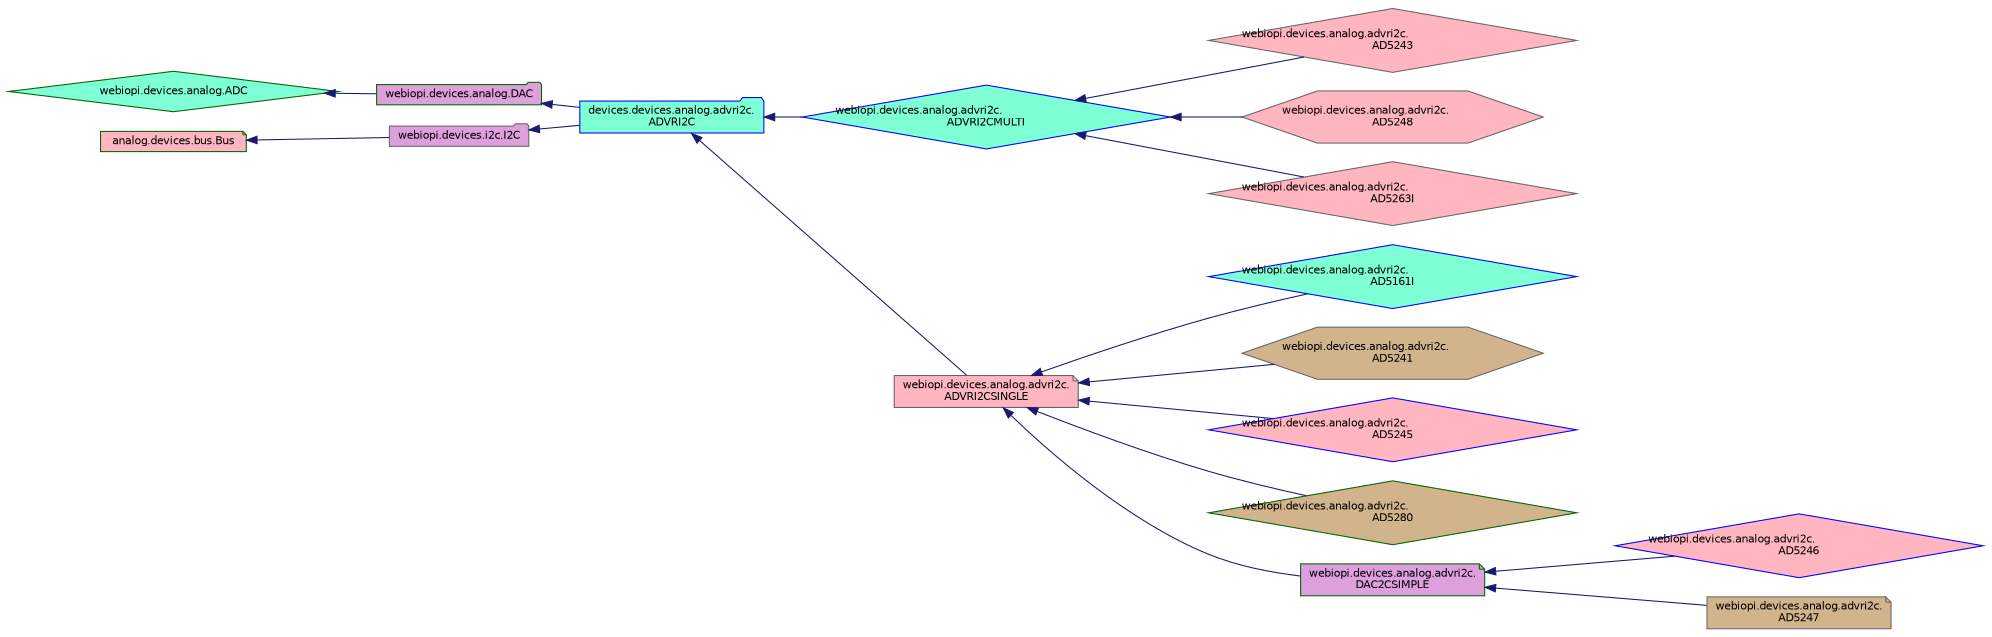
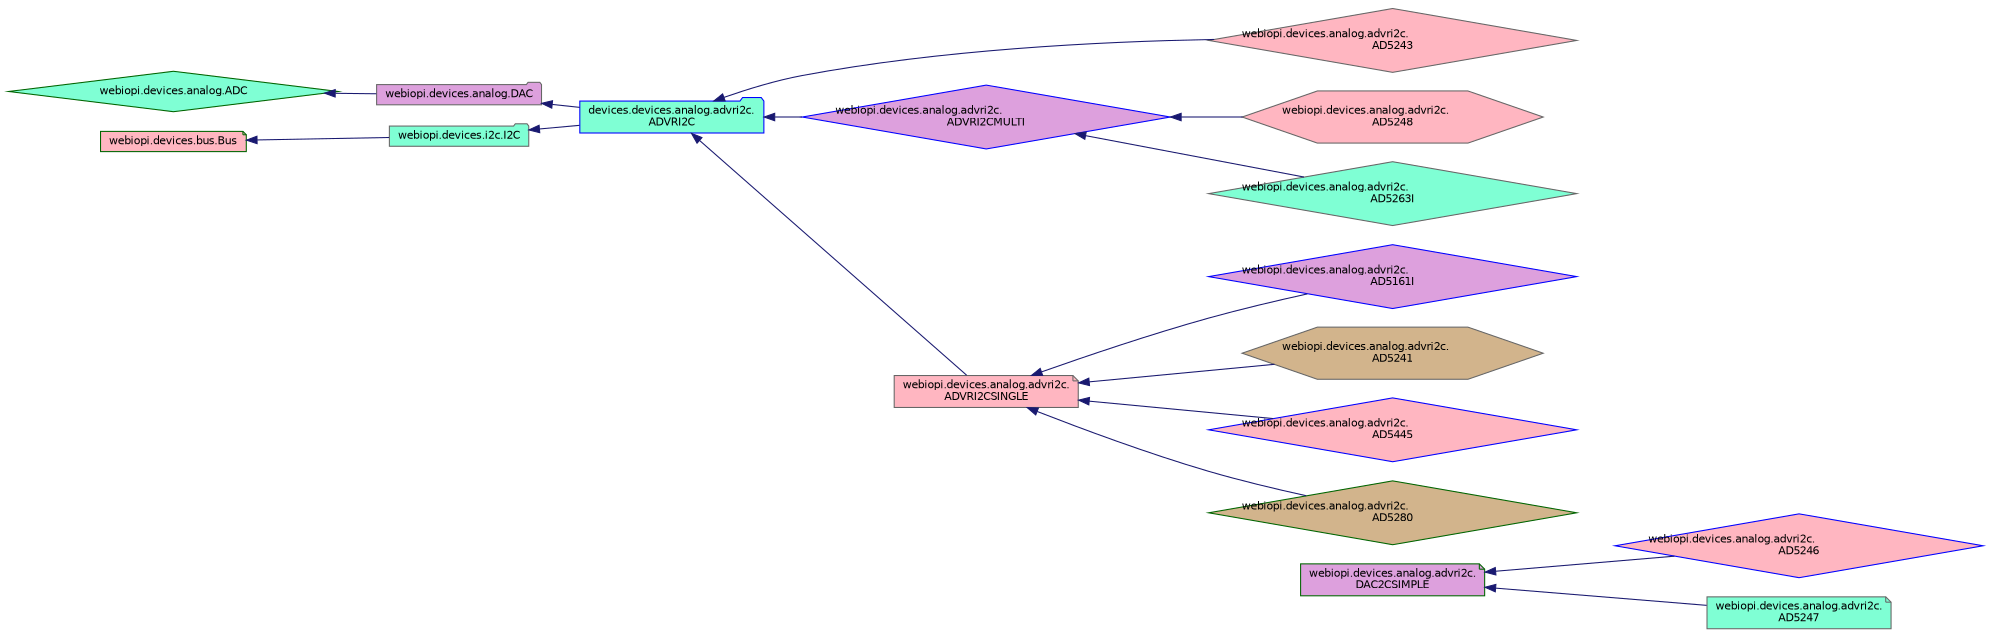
edge "webiopi.devices.analog.advri2c. AD5243" -> "webiopi.devices.analog.advri2c. ADVRI2CMULTI": now "webiopi.devices.analog.advri2c. AD5243" -> "devices.devices.analog.advri2c. ADVRI2C"
node "webiopi.devices.analog.DAC": color darkgreen -> gray40
node "webiopi.devices.analog.advri2c. ADVRI2CMULTI": fillcolor aquamarine -> plum
node "webiopi.devices.i2c.I2C": fillcolor plum -> aquamarine
node "analog.devices.bus.Bus": label "analog.devices.bus.Bus" -> "webiopi.devices.bus.Bus"
node "webiopi.devices.analog.advri2c. AD5263I": fillcolor lightpink -> aquamarine
node "webiopi.devices.analog.advri2c. AD5161I": fillcolor aquamarine -> plum
node "webiopi.devices.analog.advri2c. AD5245": label "webiopi.devices.analog.advri2c. AD5245" -> "webiopi.devices.analog.advri2c. AD5445"
edge "webiopi.devices.analog.advri2c. DAC2CSIMPLE" -> "webiopi.devices.analog.advri2c. ADVRI2CSINGLE": removed
node "webiopi.devices.analog.advri2c. AD5247": fillcolor tan -> aquamarine
